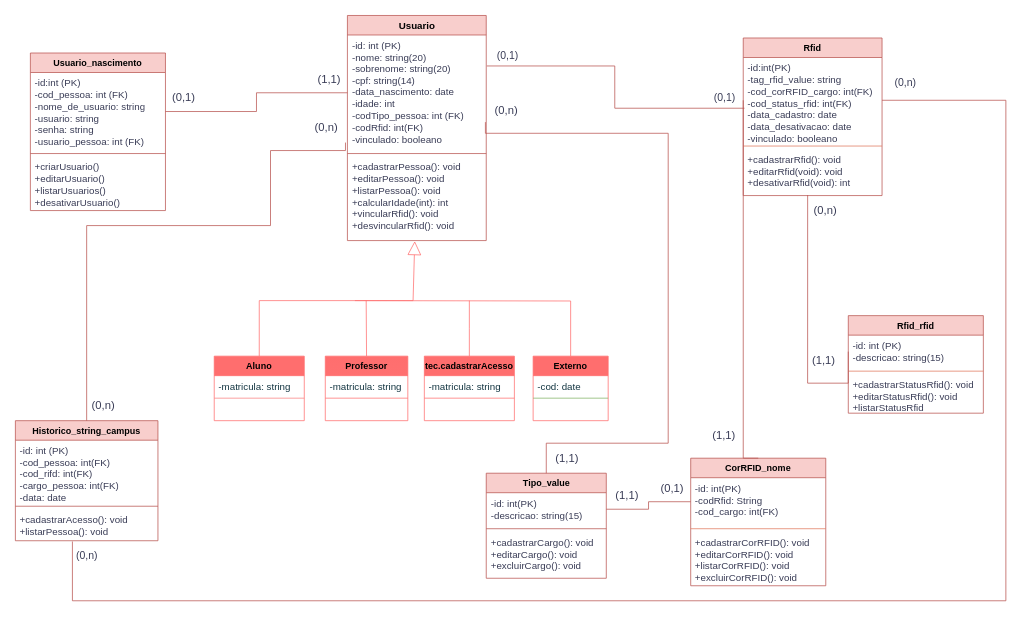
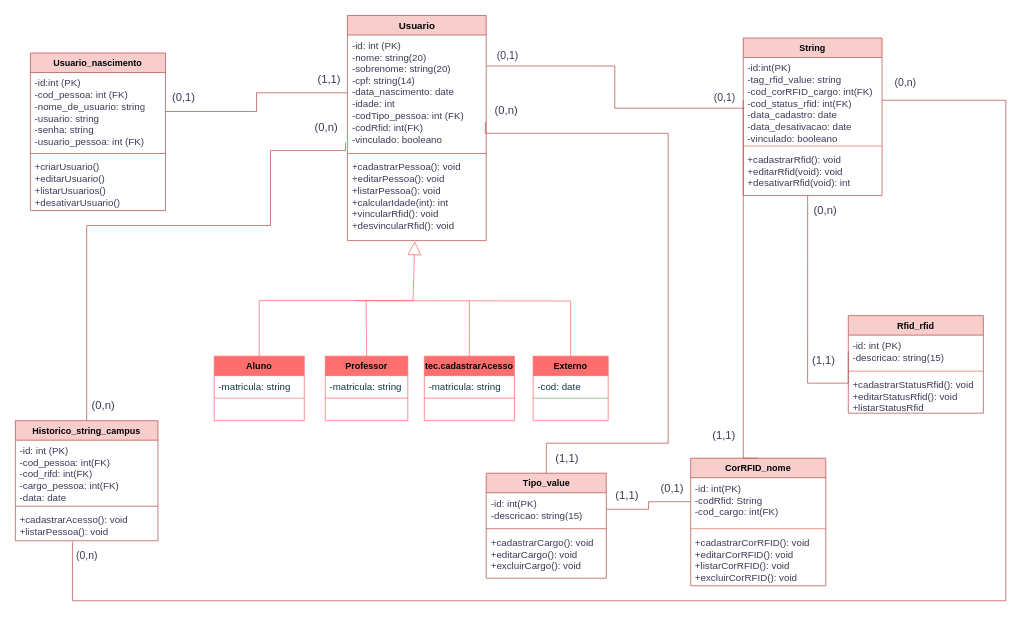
node "Rfid": label "Rfid" -> "String"
